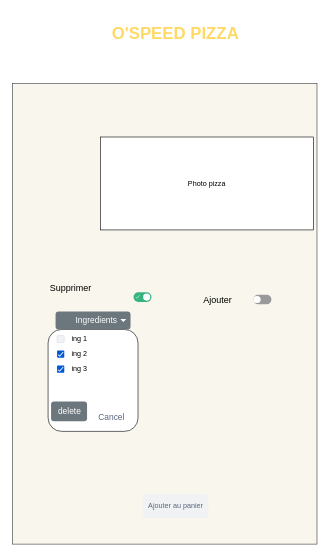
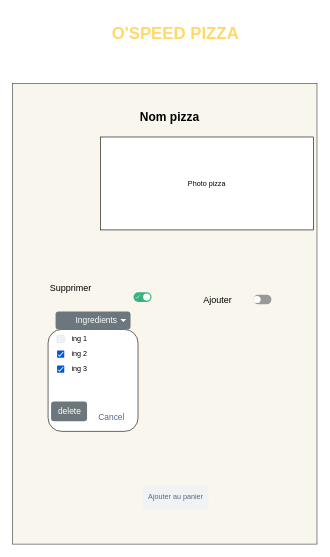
node "Nom pizza": added
node "Ajouter au panier": moved (176, 507) -> (176, 498)
